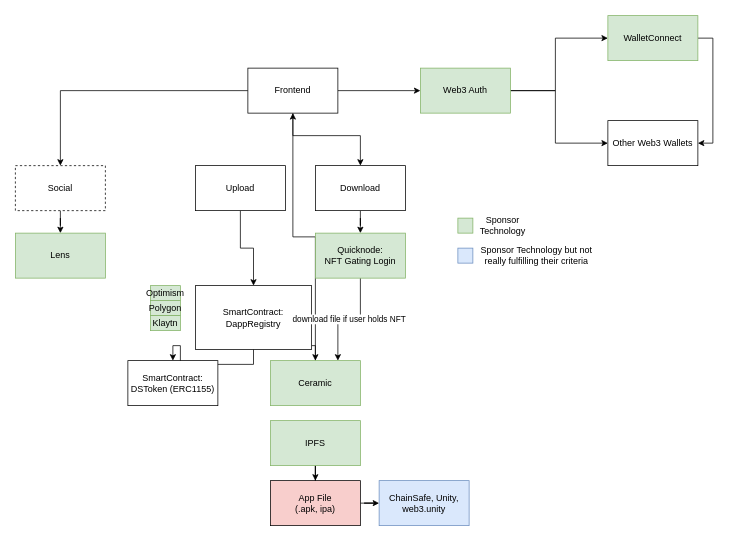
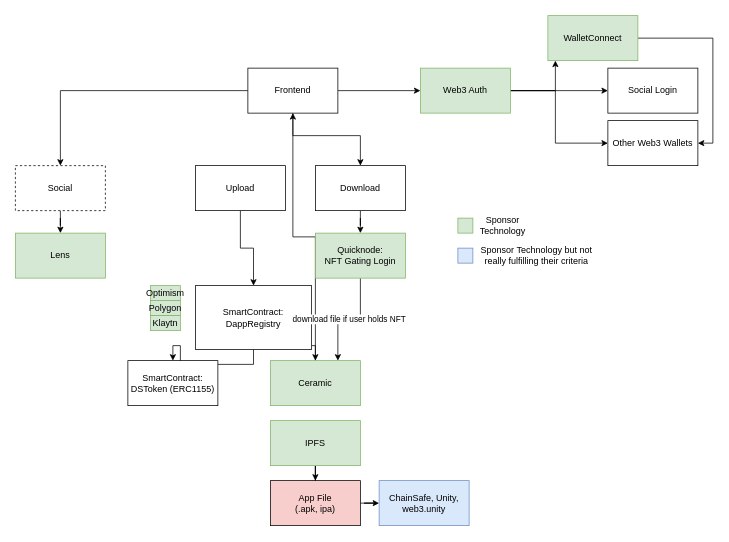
node "WalletConnect": moved (653, 38) -> (593, 38)
edge "Web3 Auth" -> "Social Login": added
node "Social Login": added
